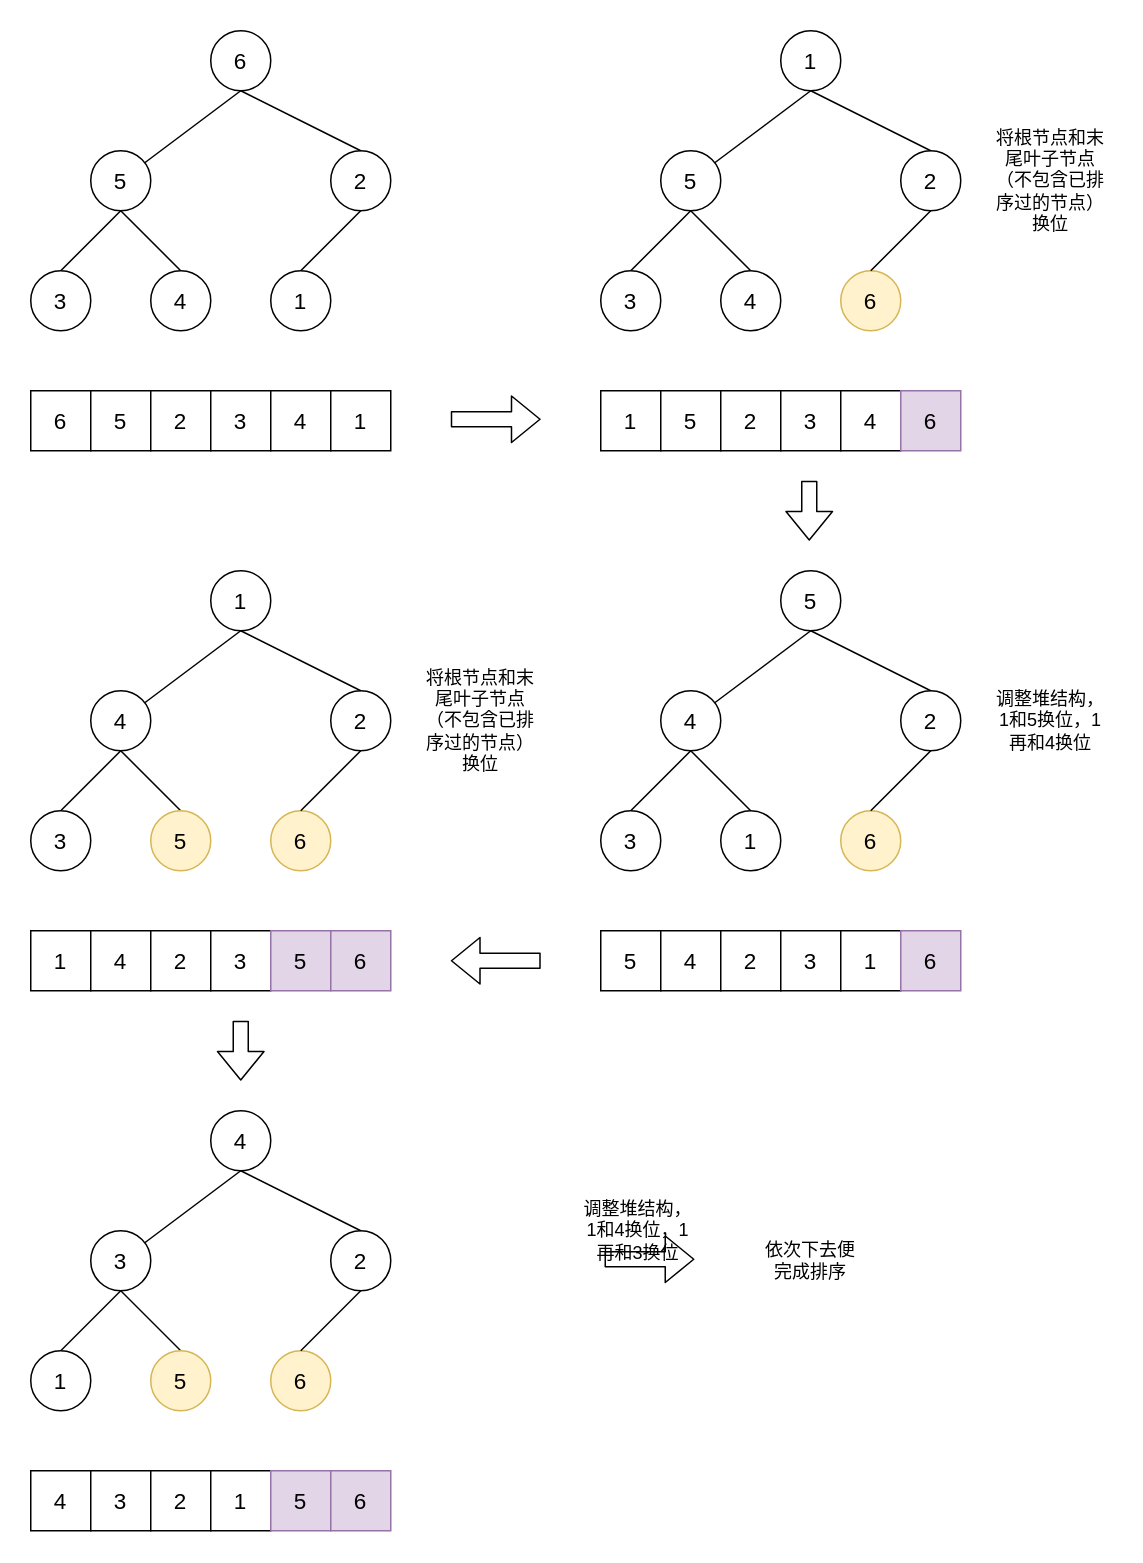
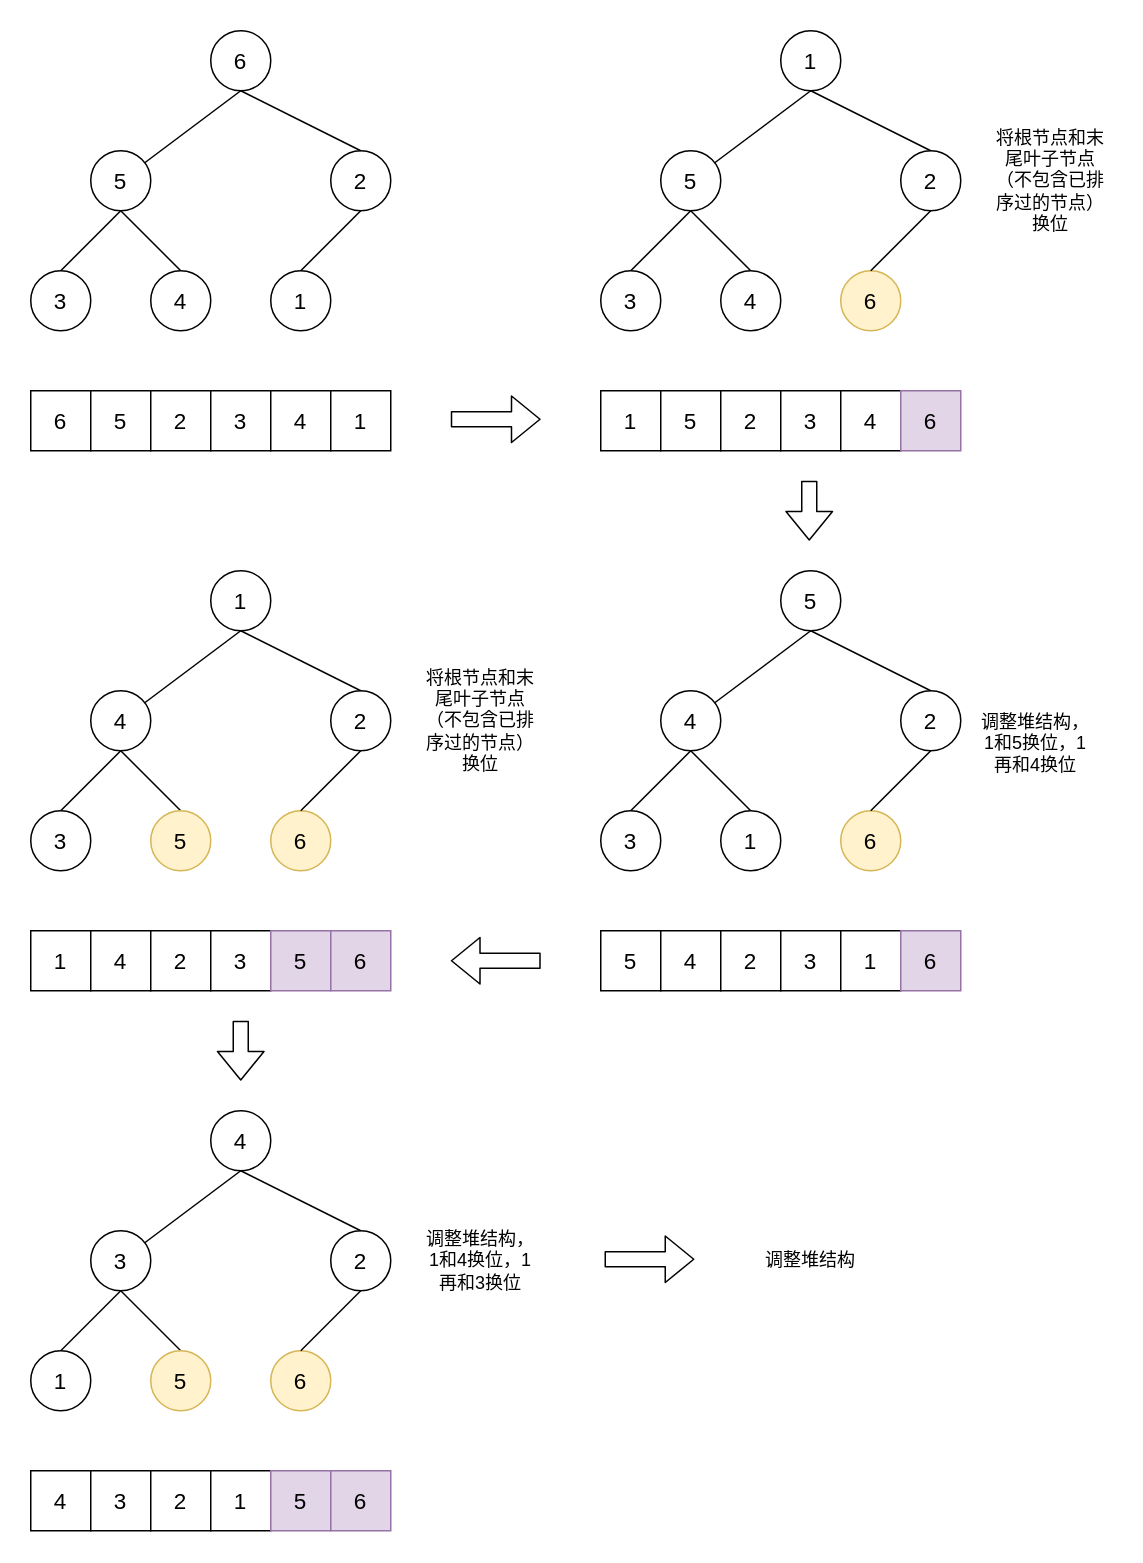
node "调整堆结构，1和5换位，1再和4换位": moved (1051, 721) -> (1036, 743)
node "调整堆结构，1和4换位，1再和3换位": moved (638, 1231) -> (481, 1261)
node "依次下去便完成排序": label "依次下去便完成排序" -> "调整堆结构"
